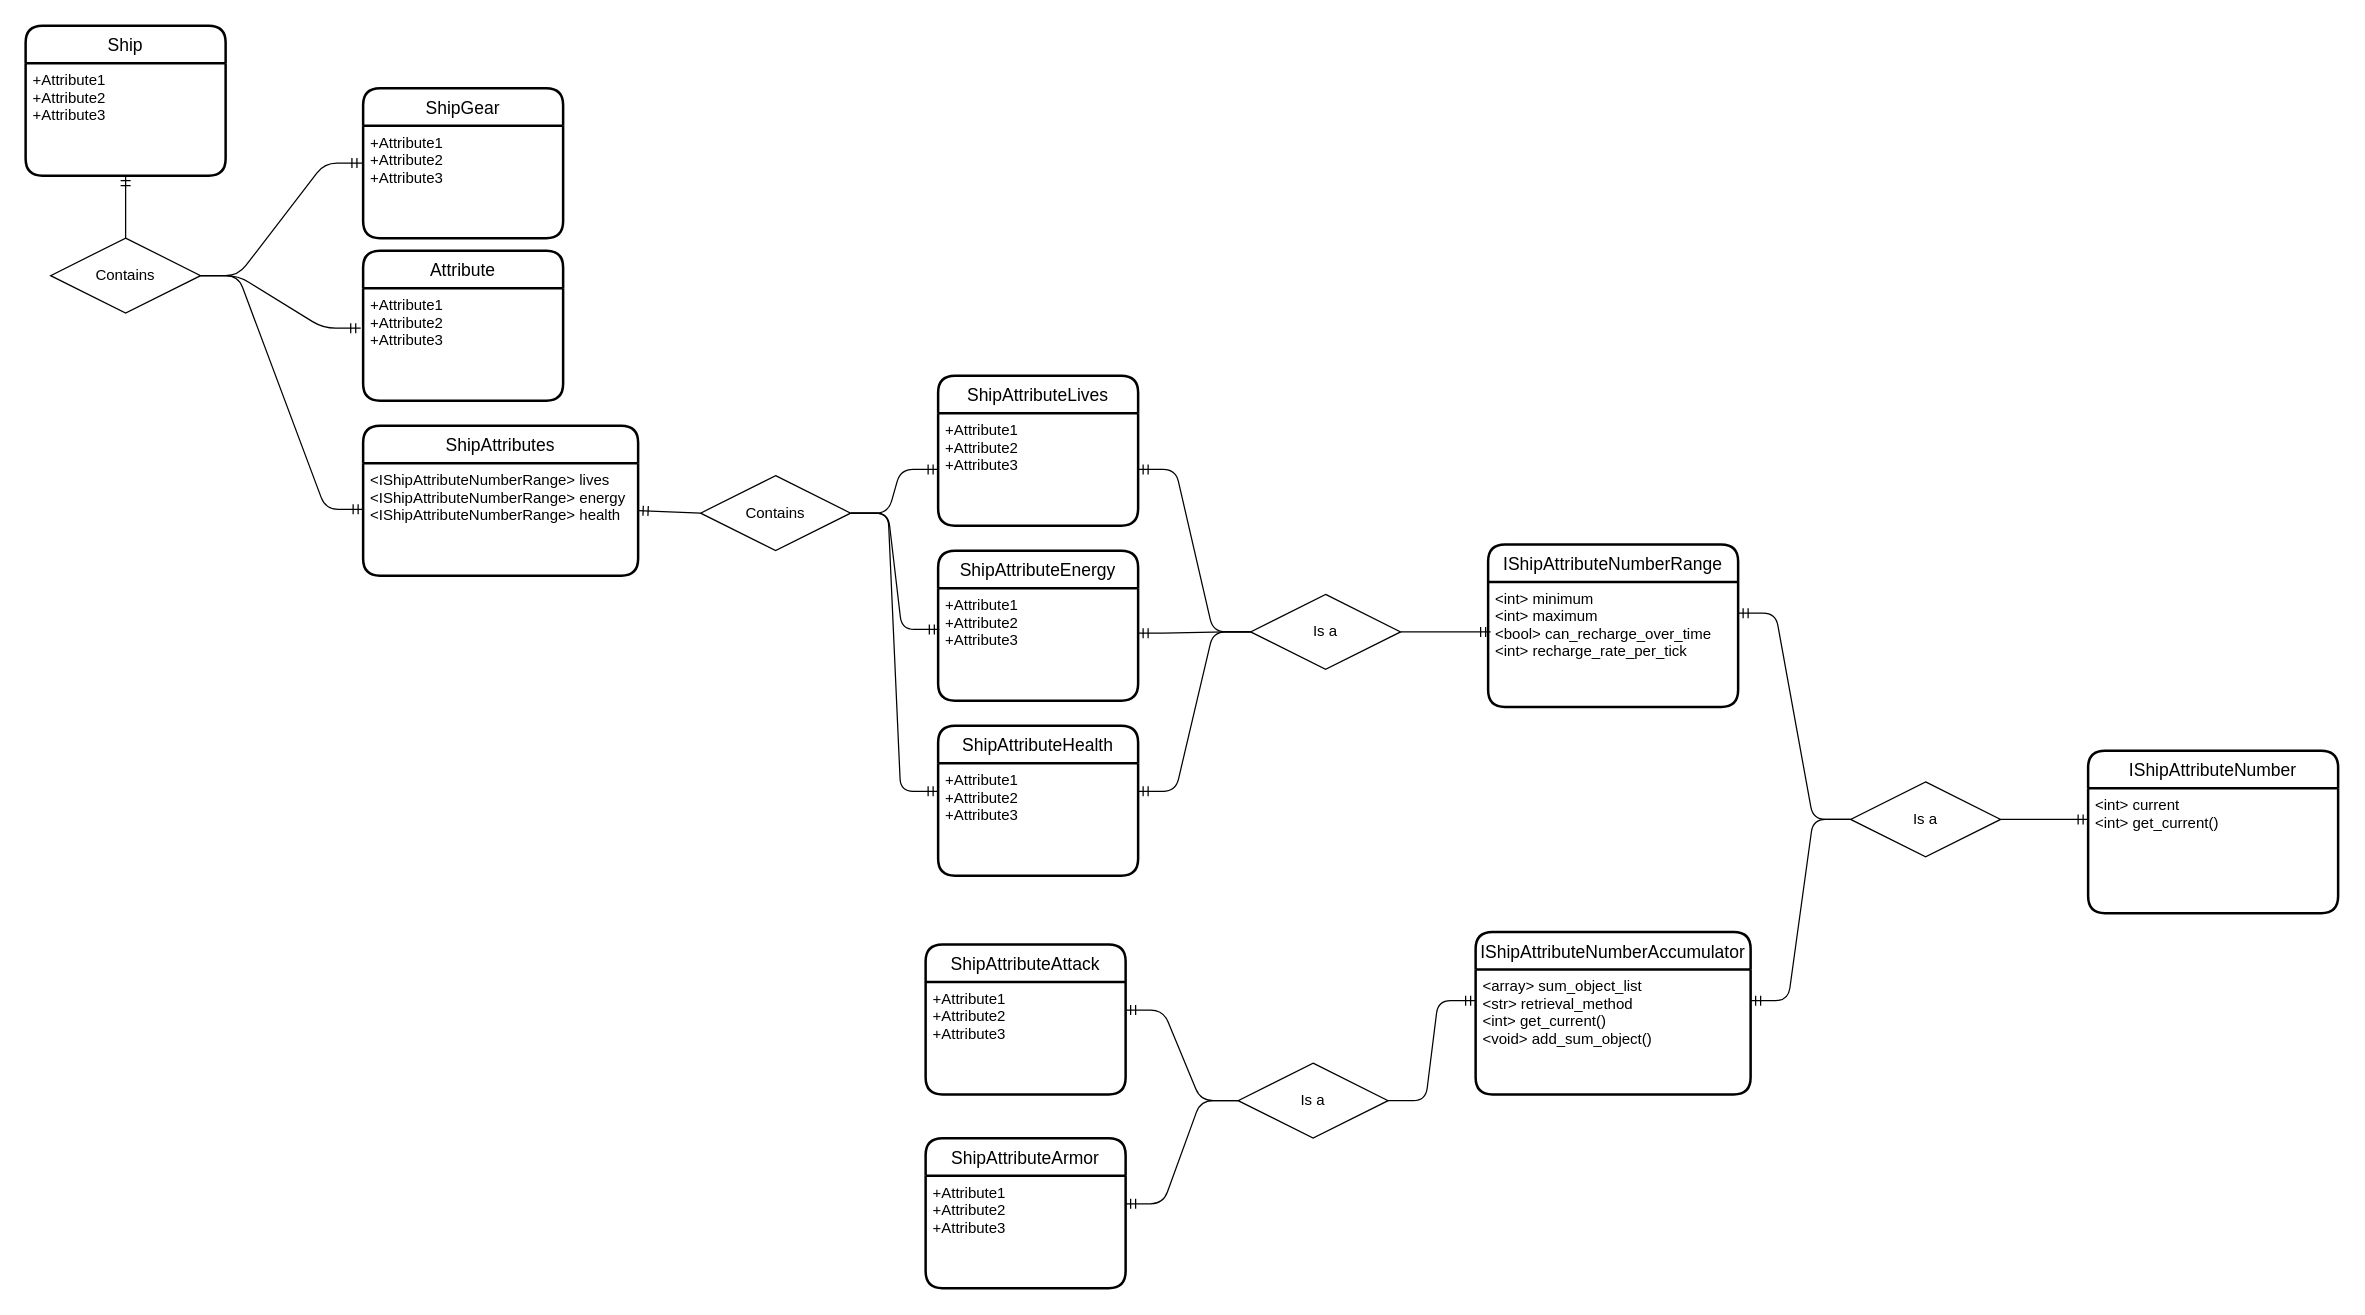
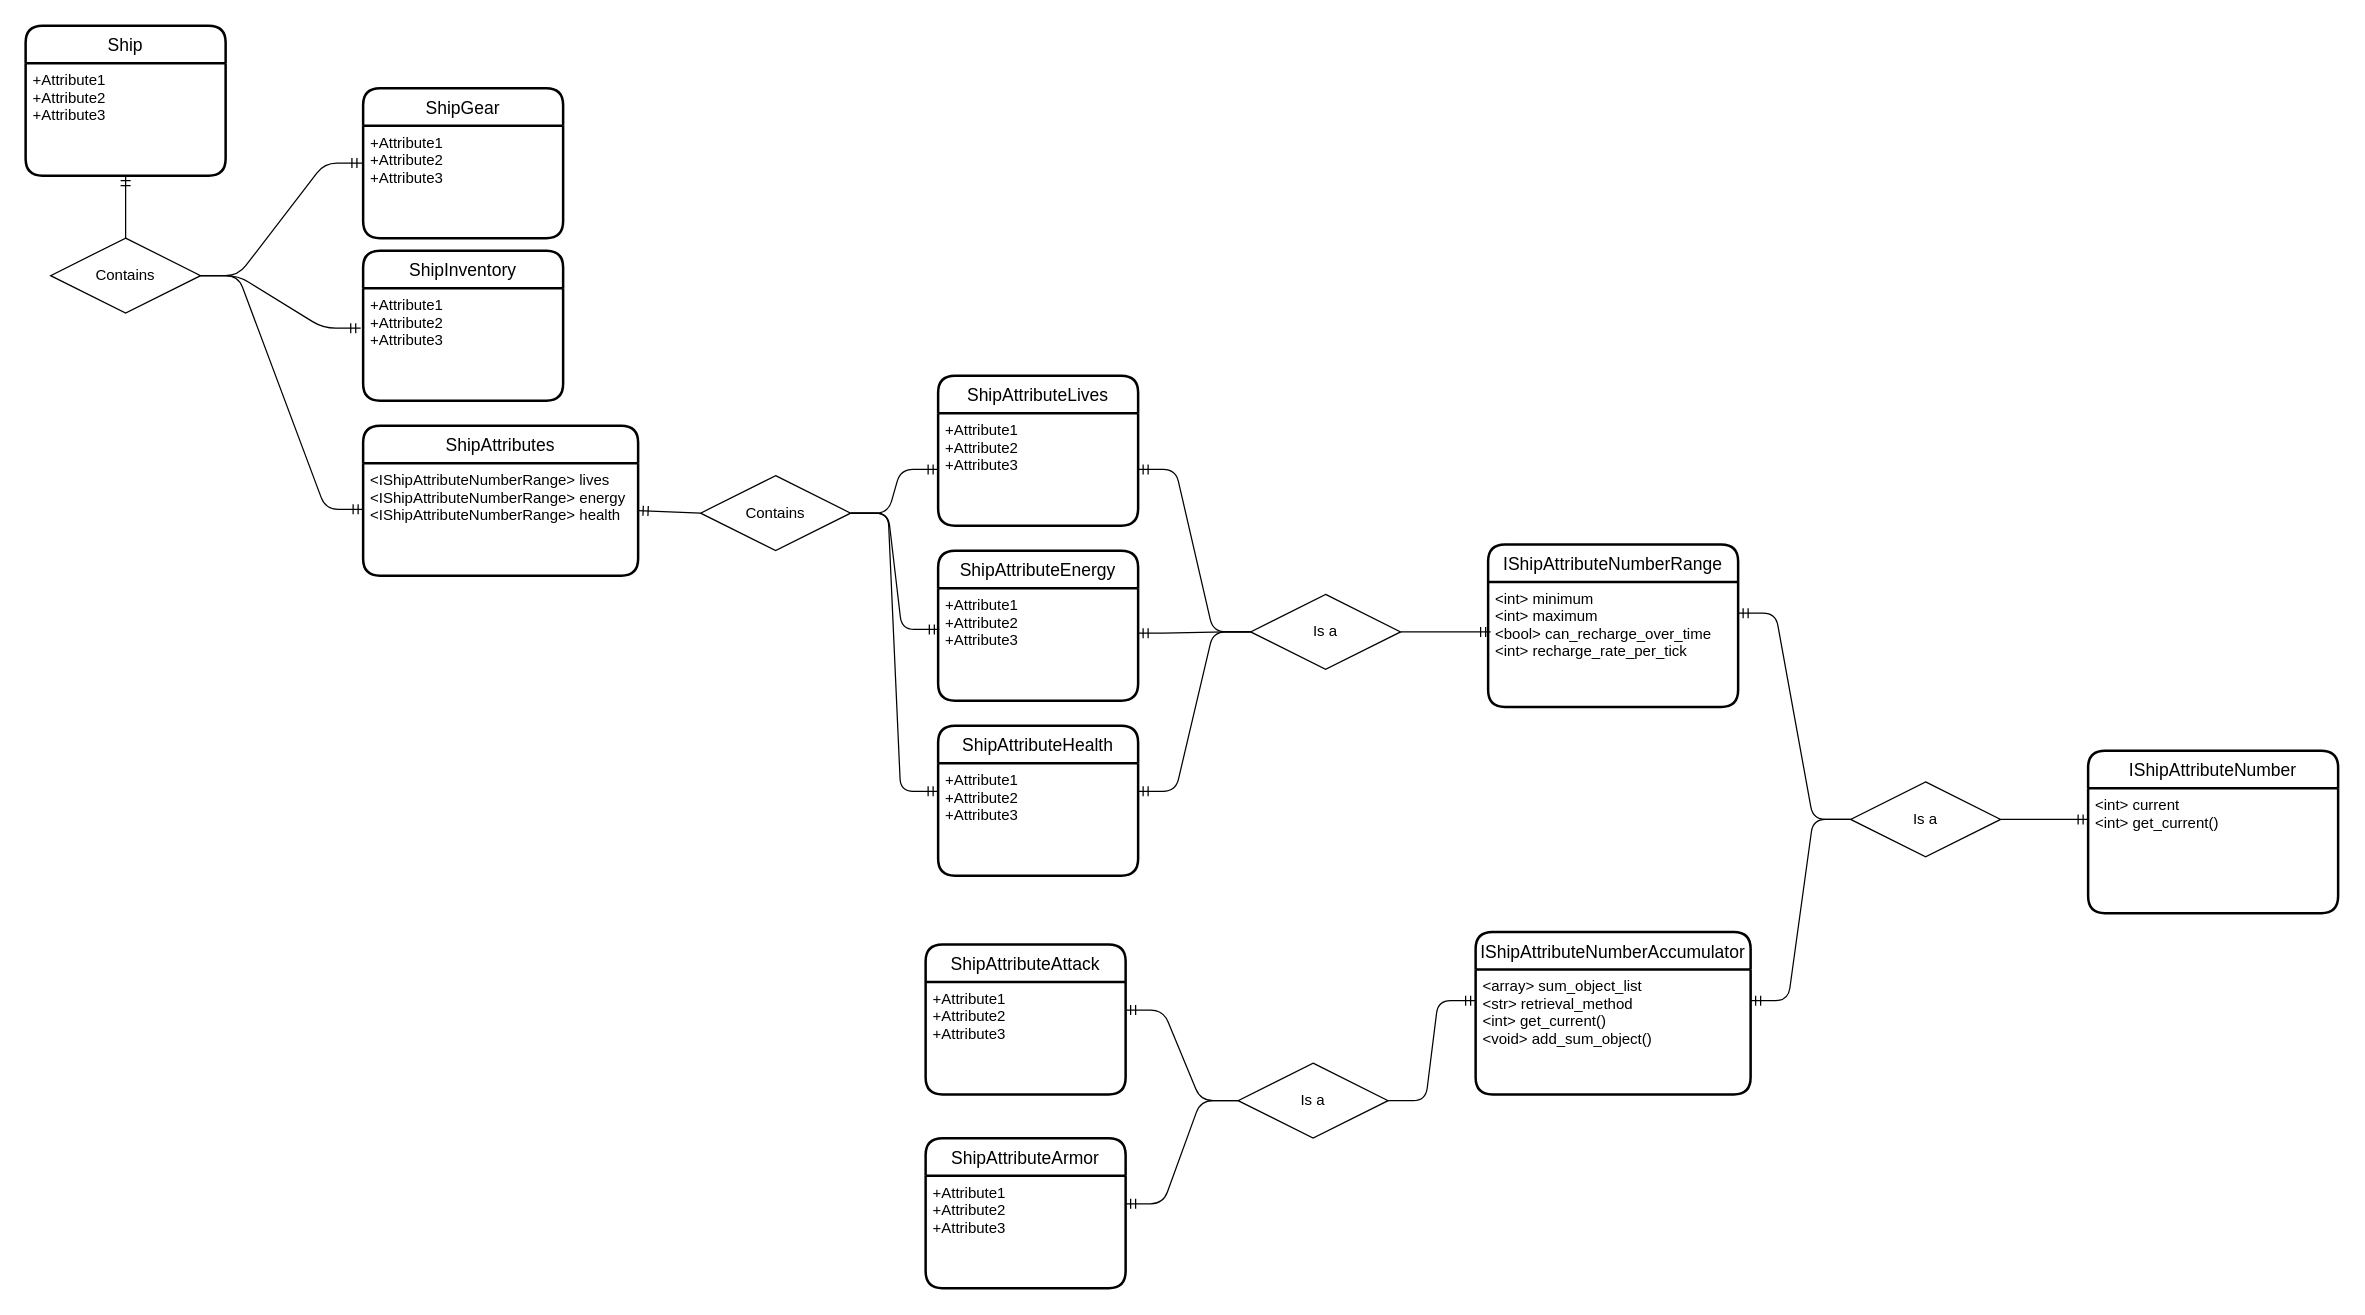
node "Attribute": label "Attribute" -> "ShipInventory"
